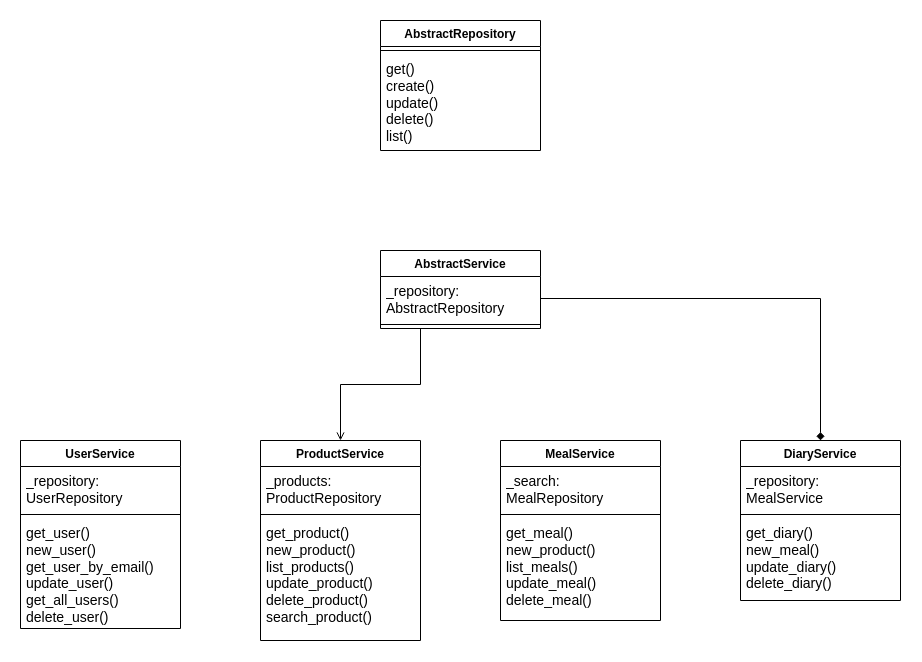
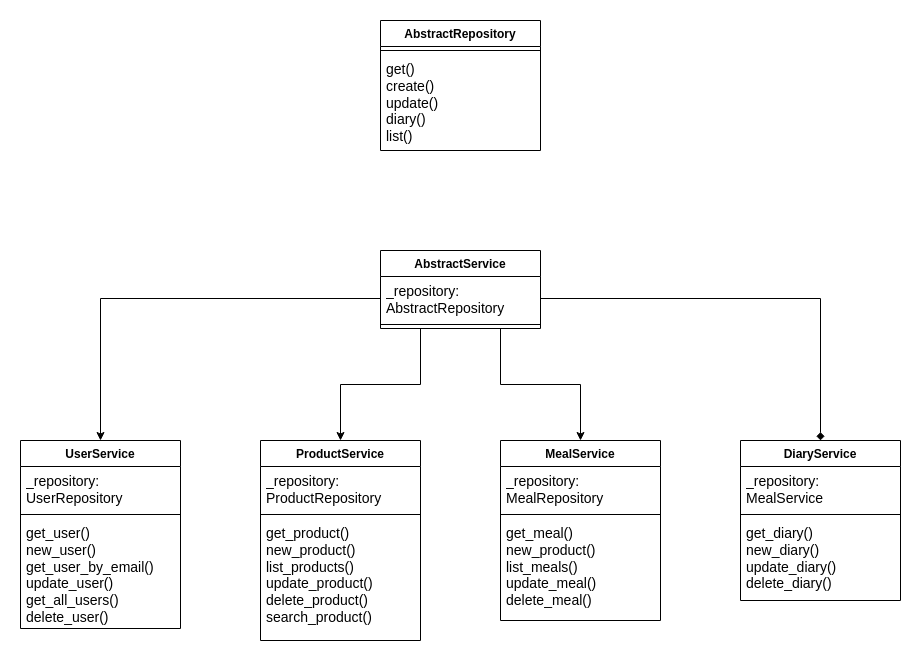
node "get() create() update() delete() list()": label "get() create() update() delete() list()" -> "get() create() update() diary() list()"
edge "_repository: AbstractRepository" -> "UserService": added
edge "AbstractService" -> "MealService": added
edge "AbstractService" -> "ProductService": arrowhead open -> classic
node "_search: MealRepository": label "_search: MealRepository" -> "_repository: MealRepository"
node "_products: ProductRepository": label "_products: ProductRepository" -> "_repository: ProductRepository"
node "get_diary()new_meal()update_diary()delete_diary()": label "get_diary()new_meal()update_diary()delete_diary()" -> "get_diary()new_diary()update_diary()delete_diary()"
